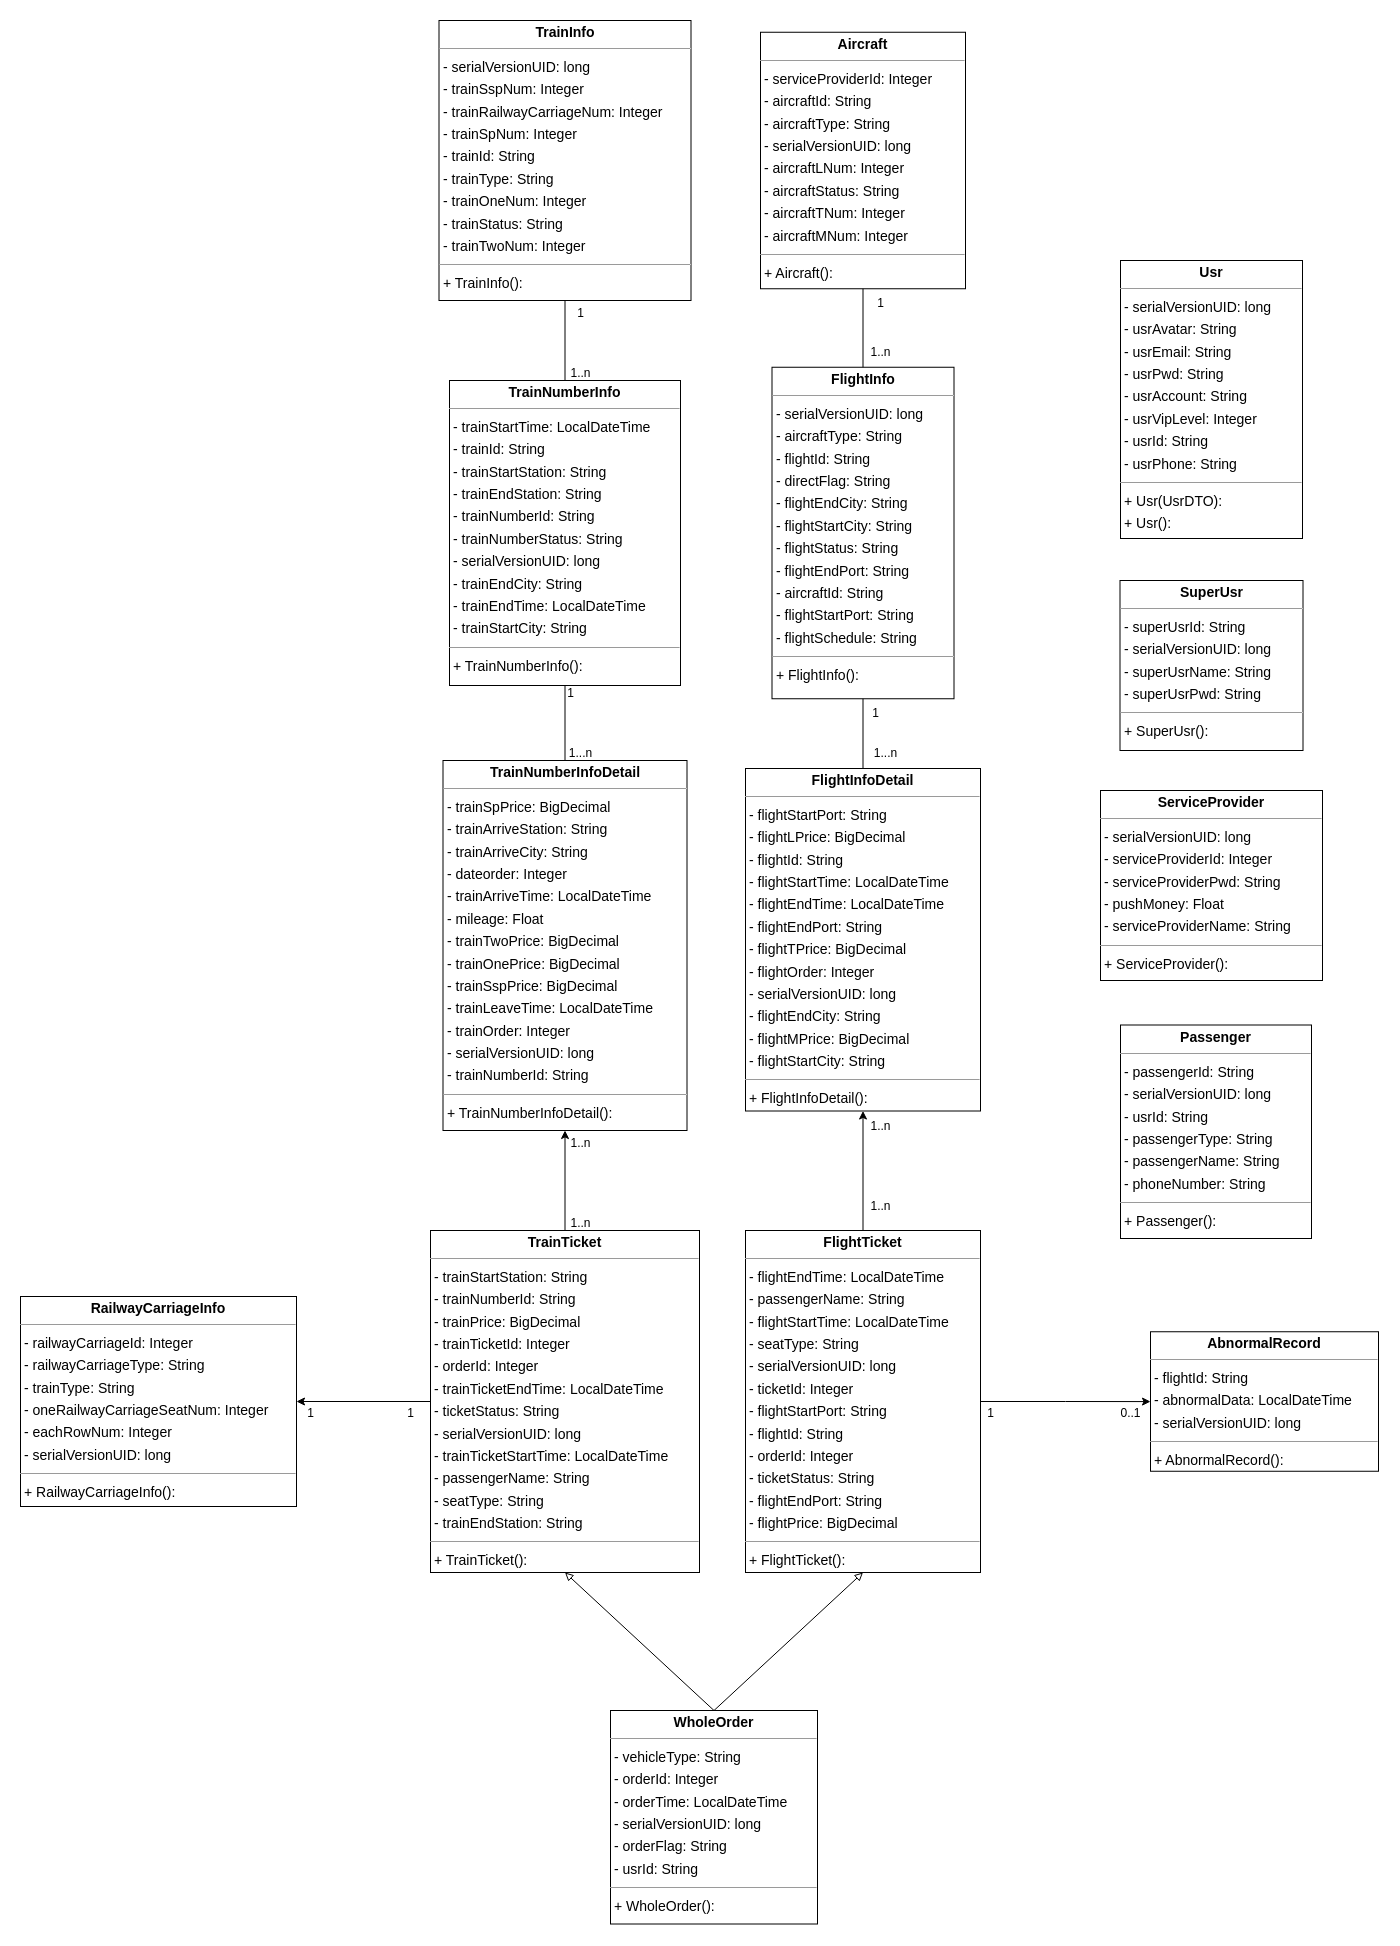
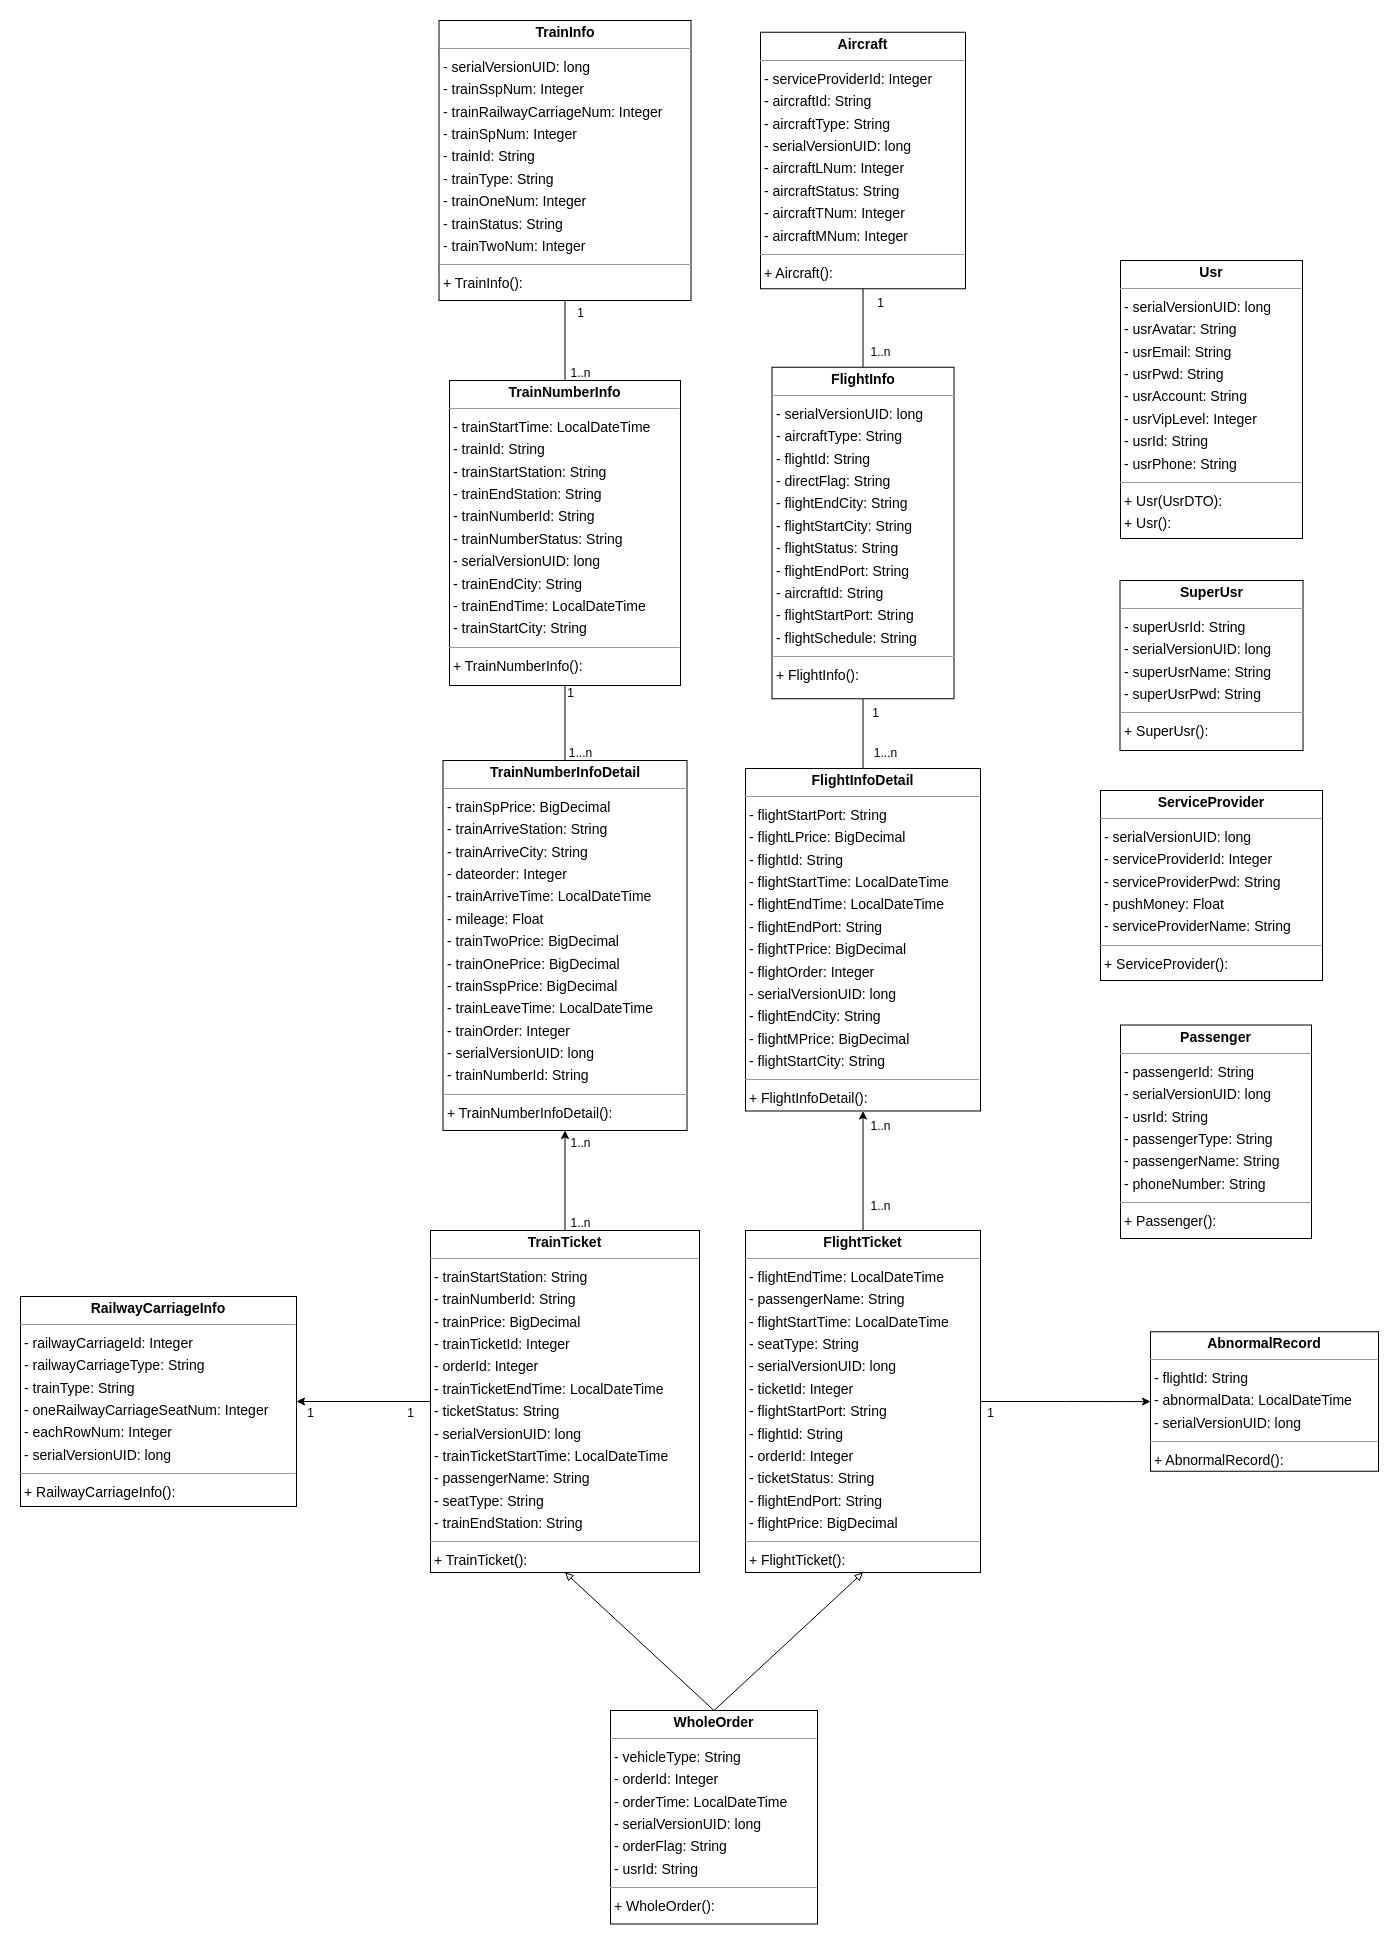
node "0..1": removed
